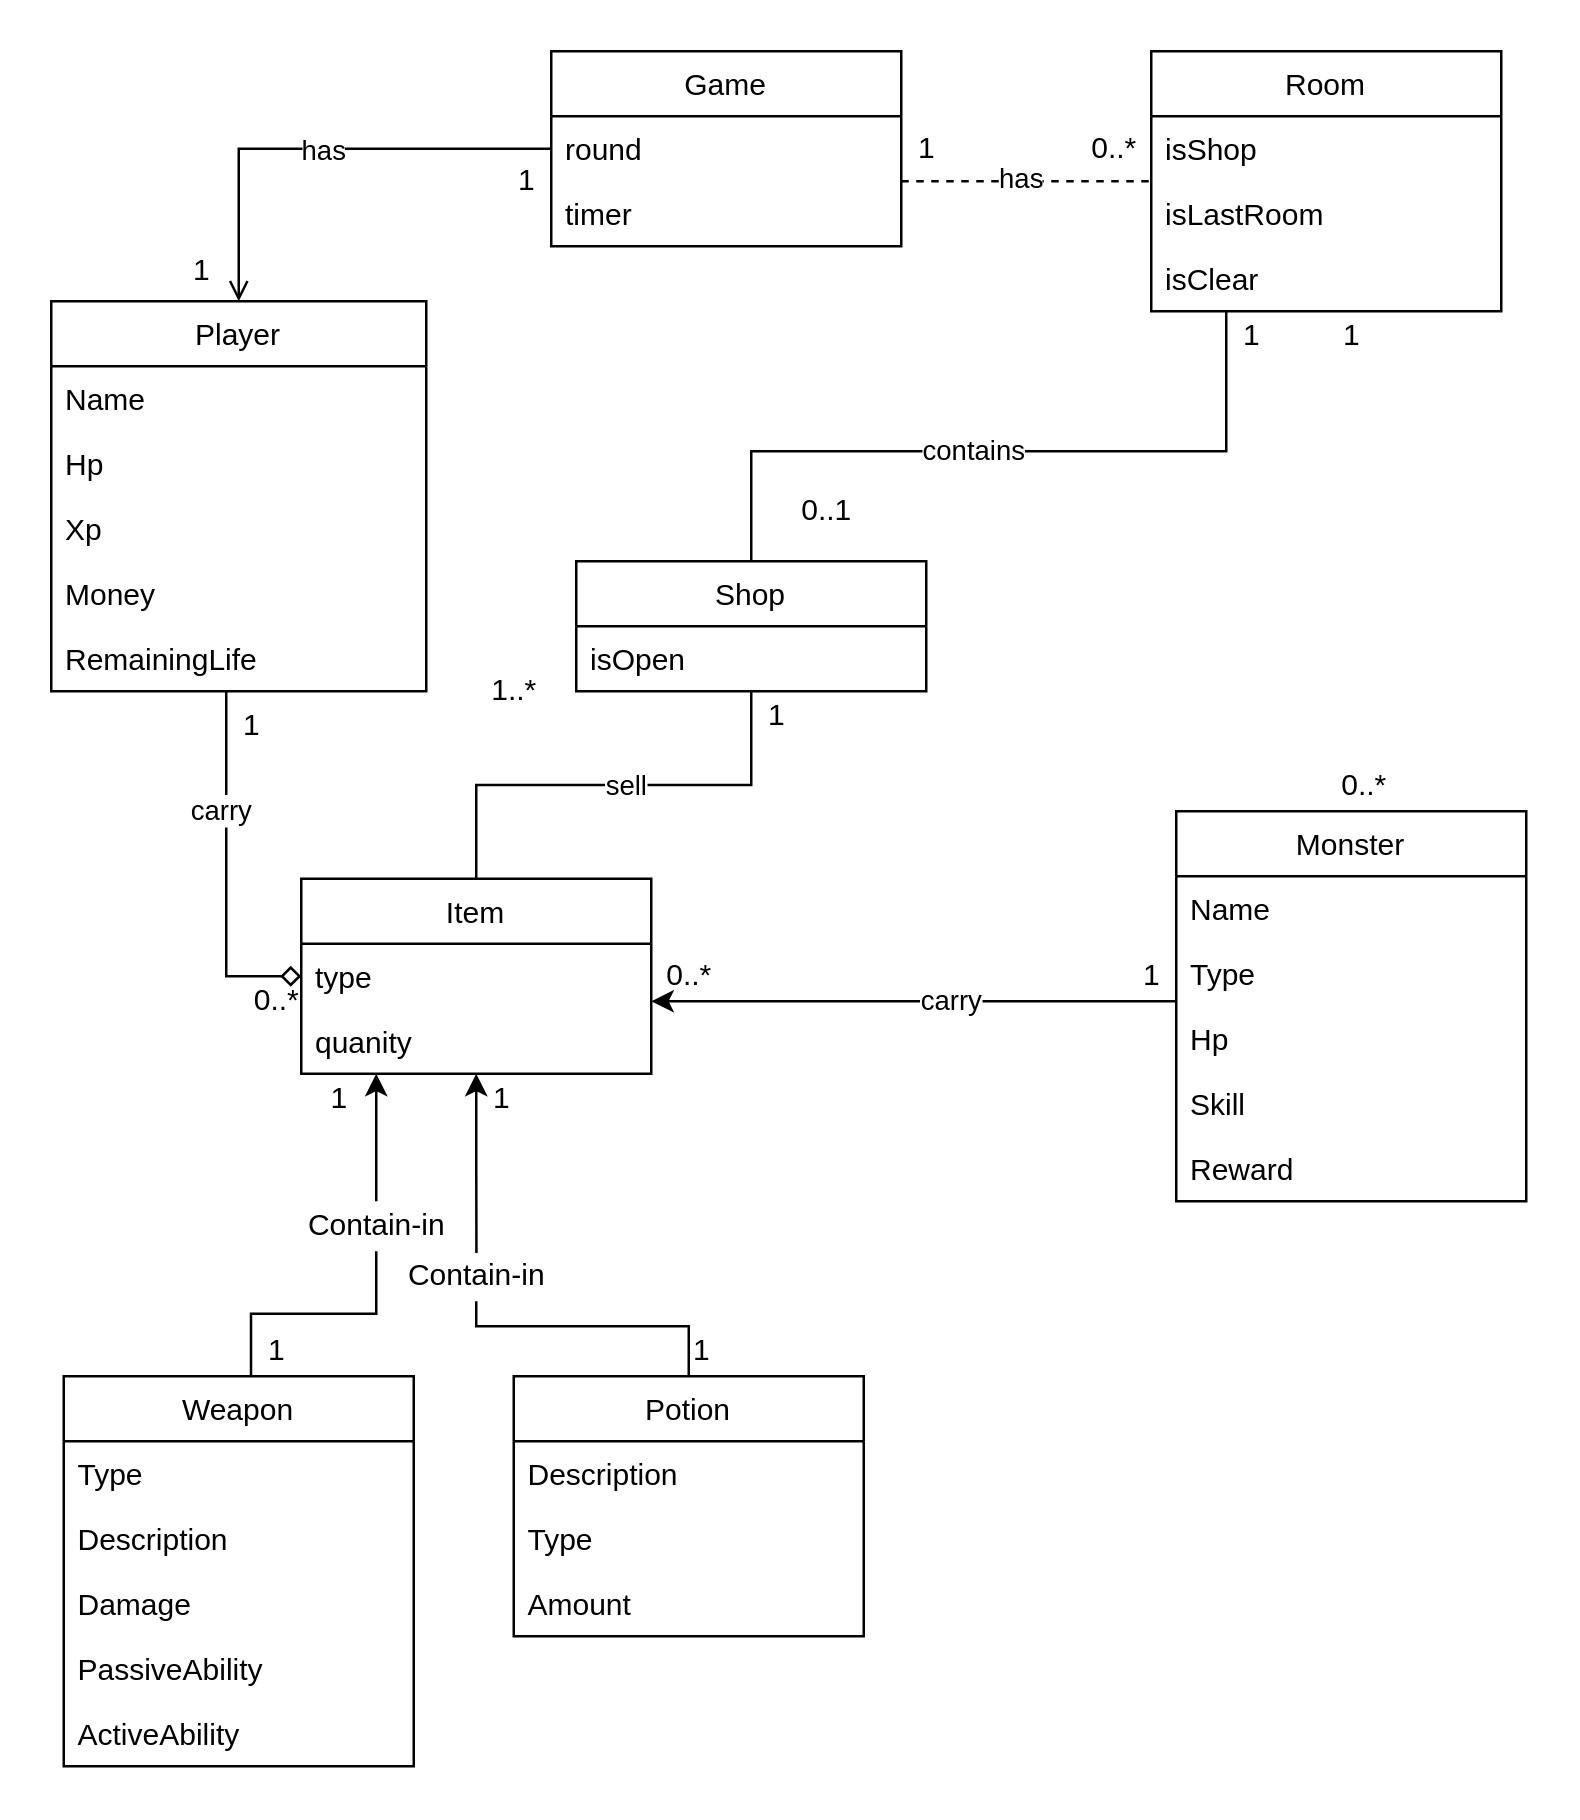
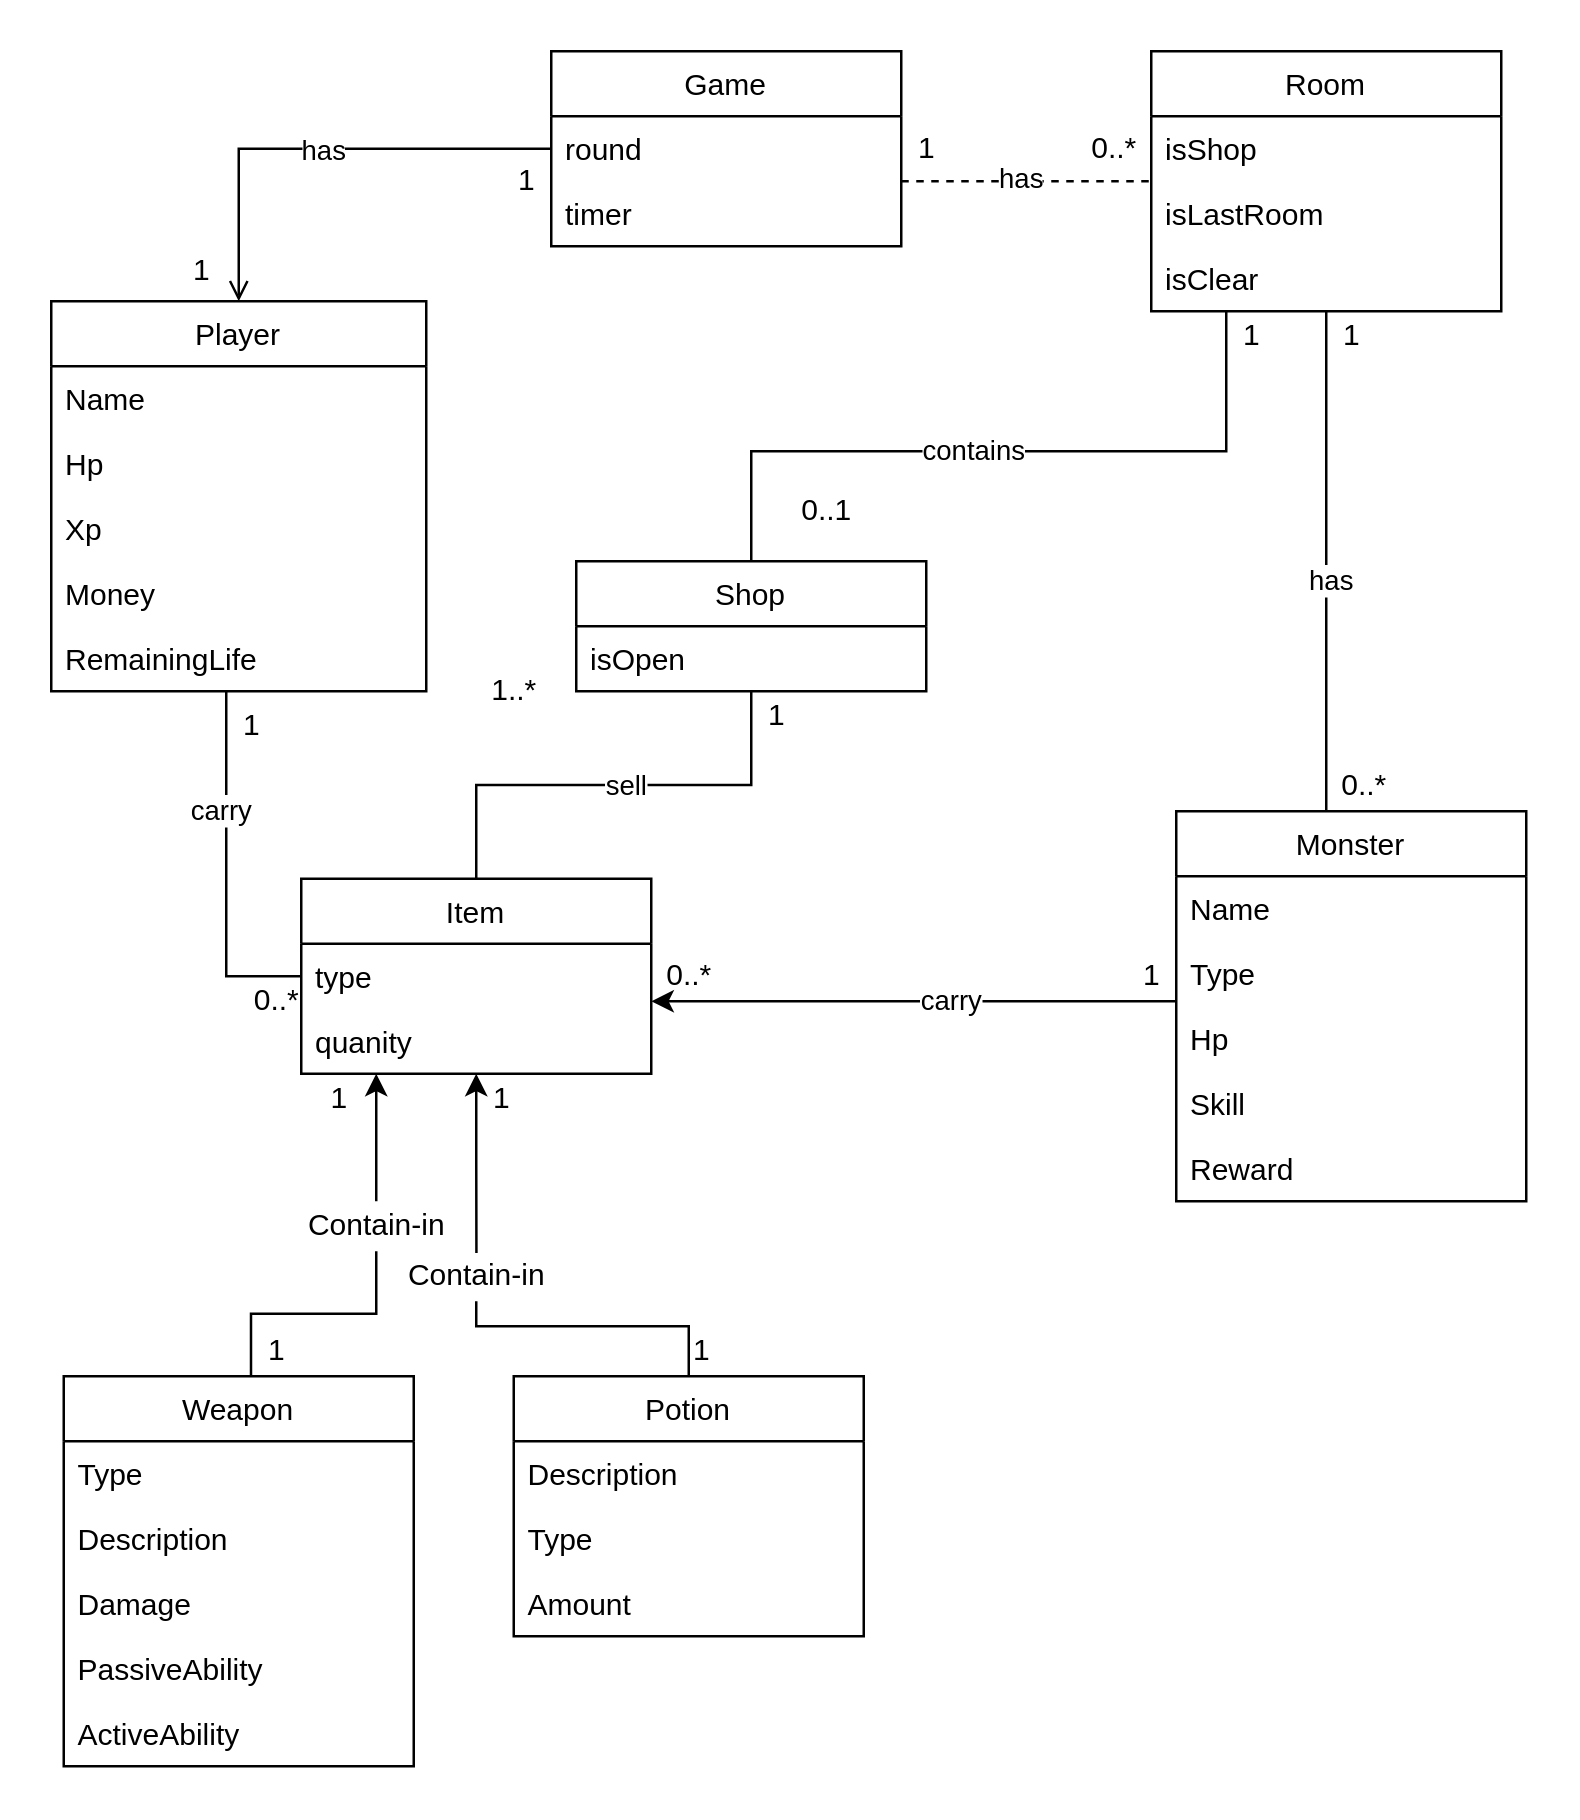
edge "Room" -- "Monster": added, label "has"
edge "Player" -> "Item": arrowhead diamond -> none
